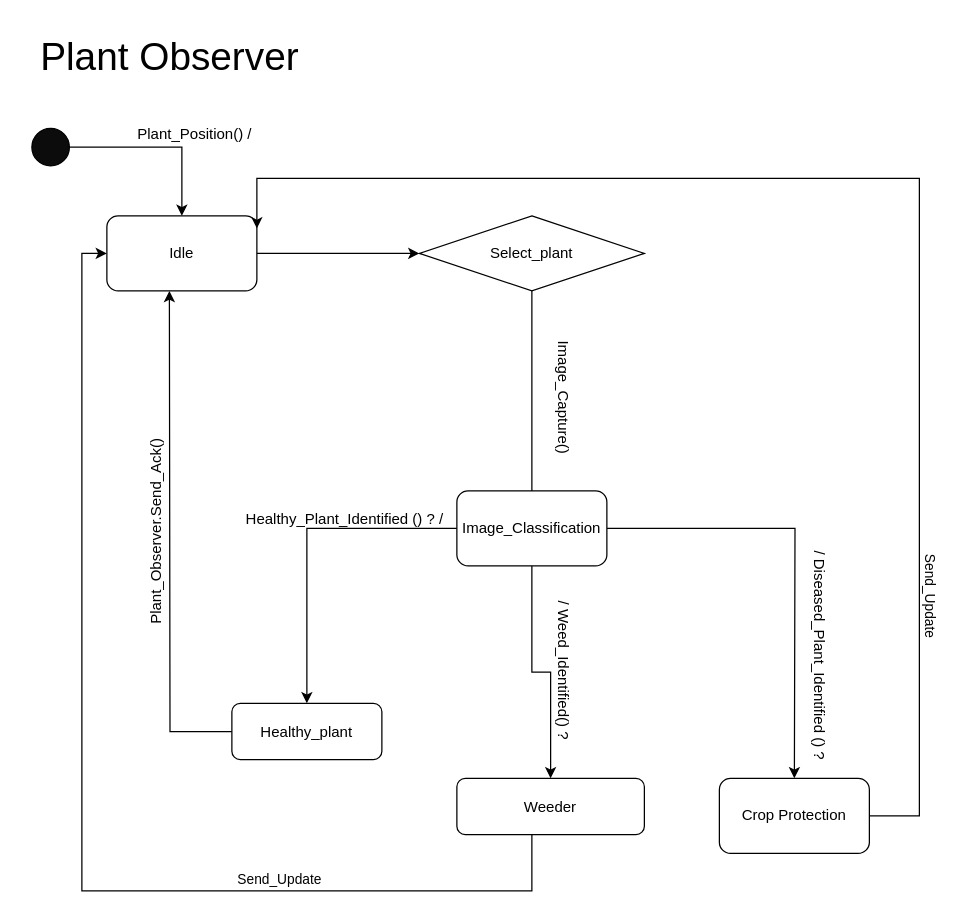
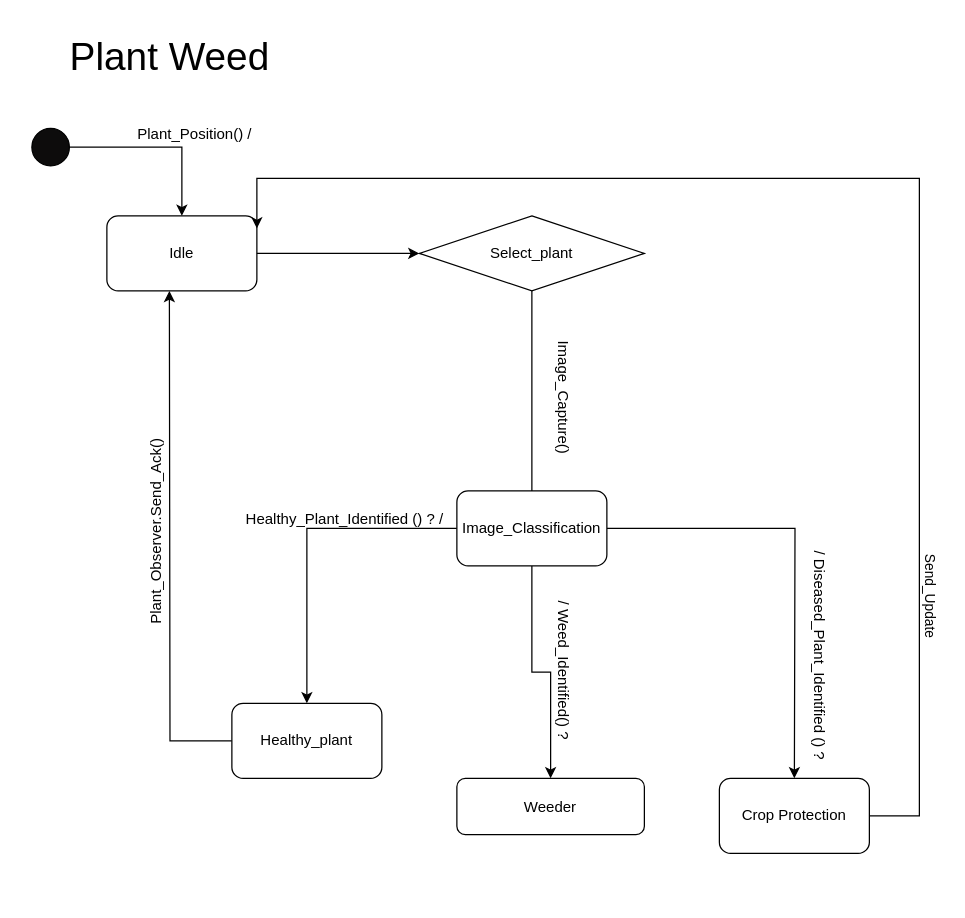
node "Plant Observer": label "Plant Observer" -> "Plant Weed"
node "Healthy_plant": size 150x56 -> 150x75
edge "Weeder" -> "Idle": removed, label "Send_Update"
